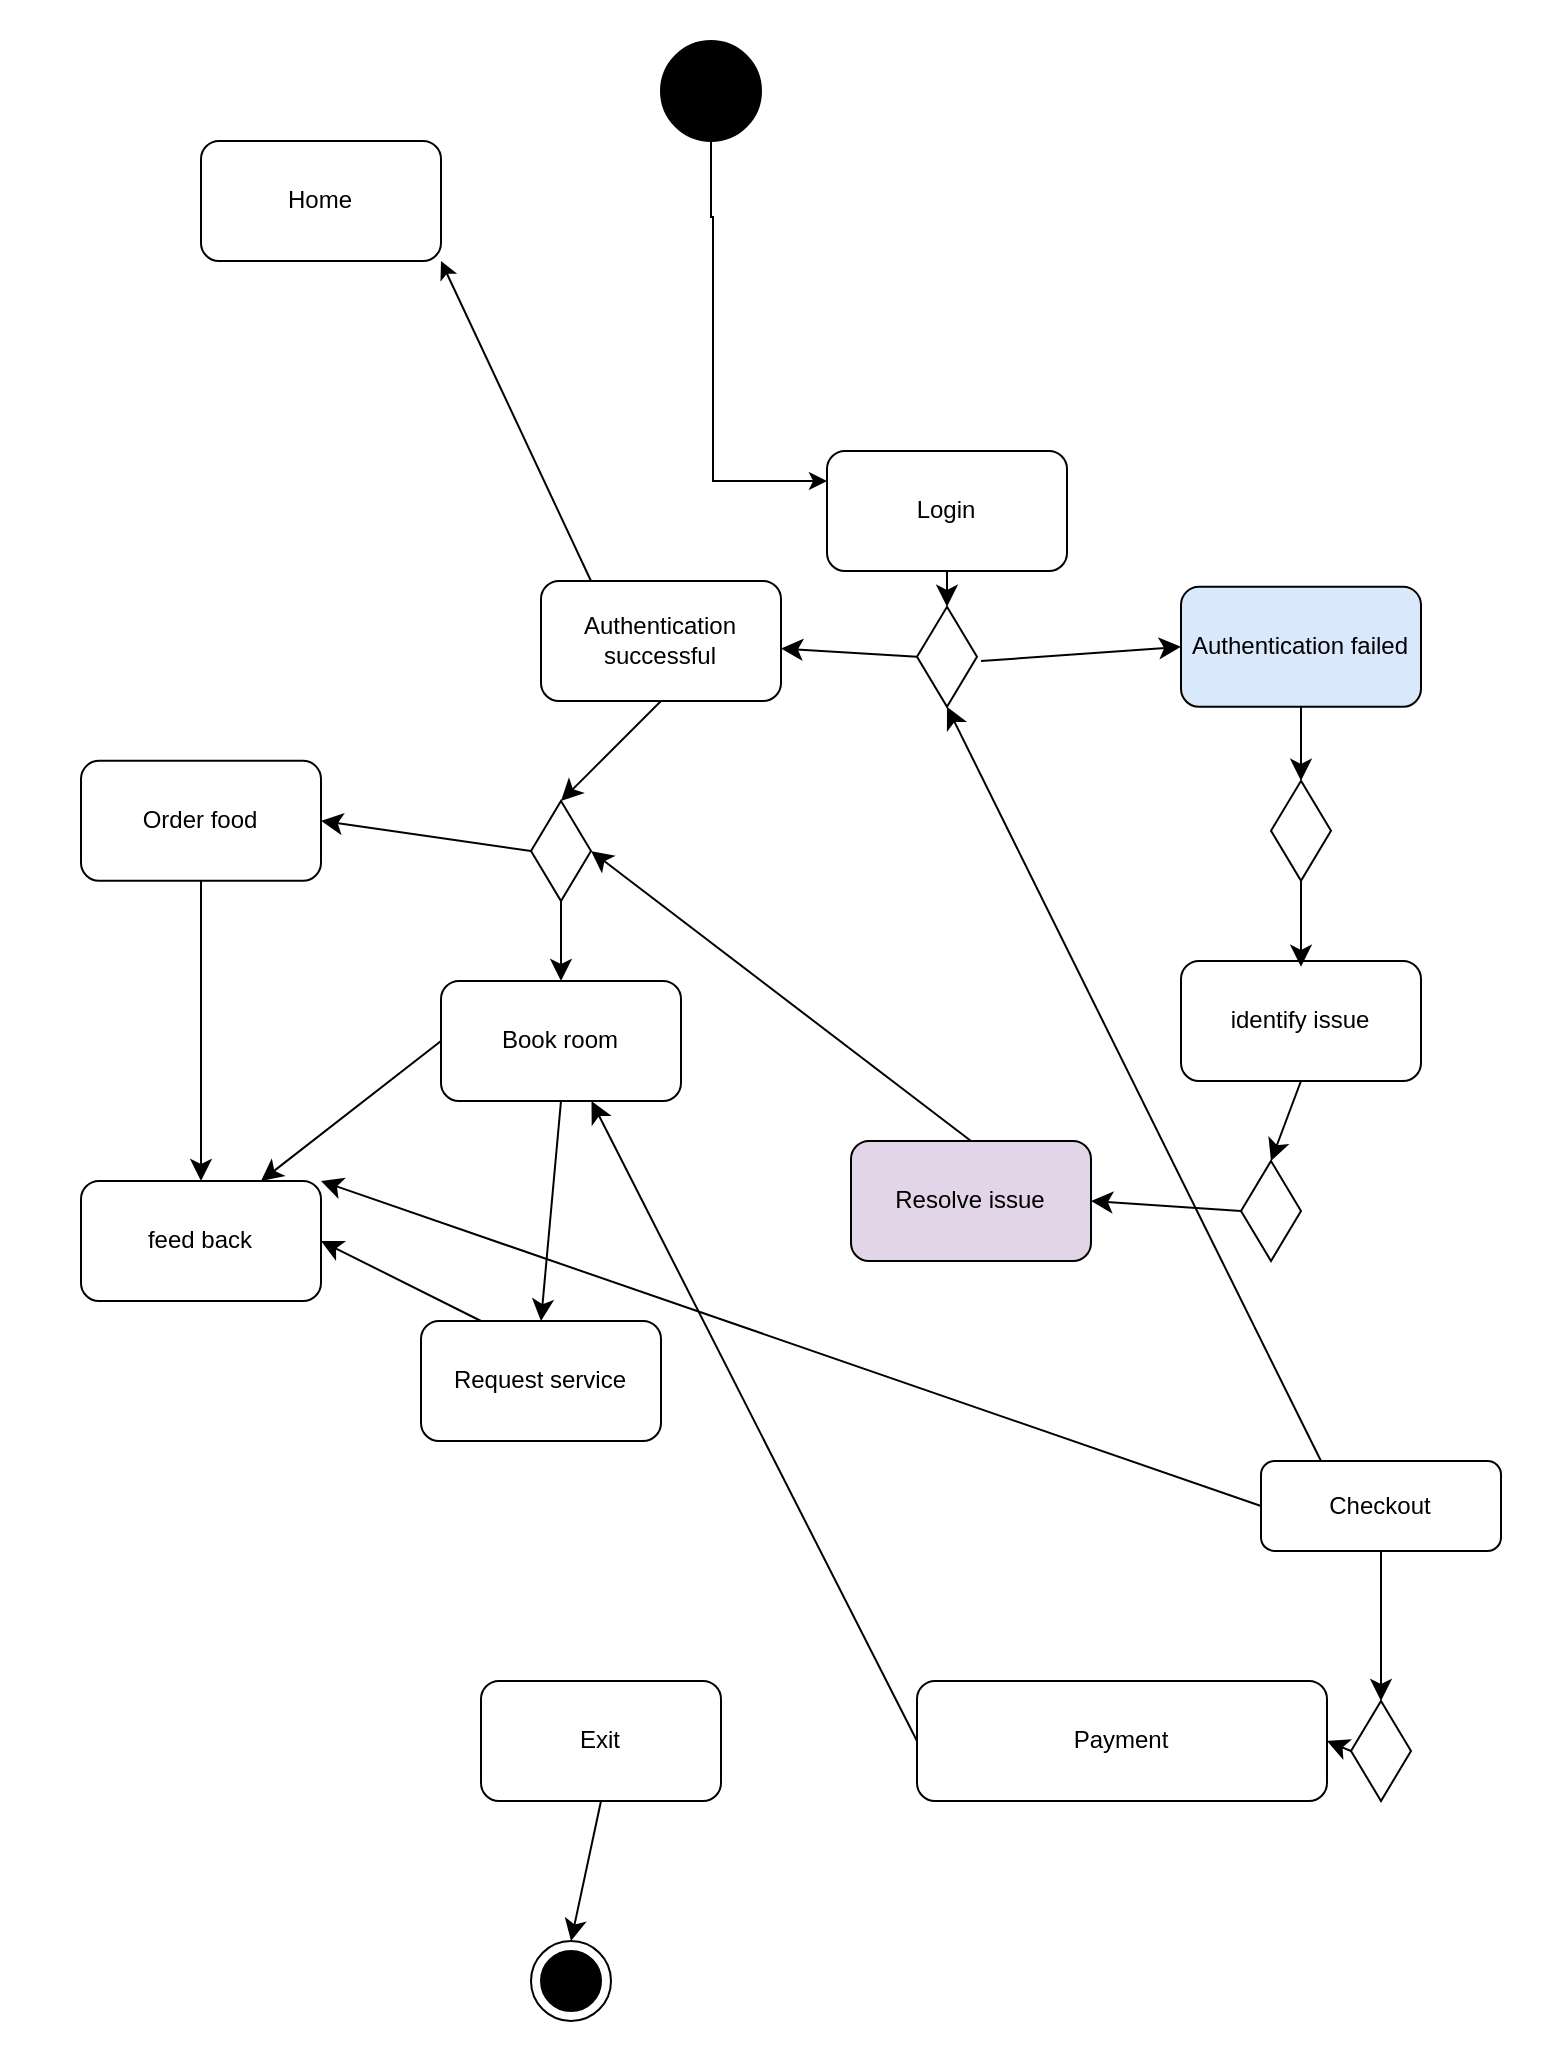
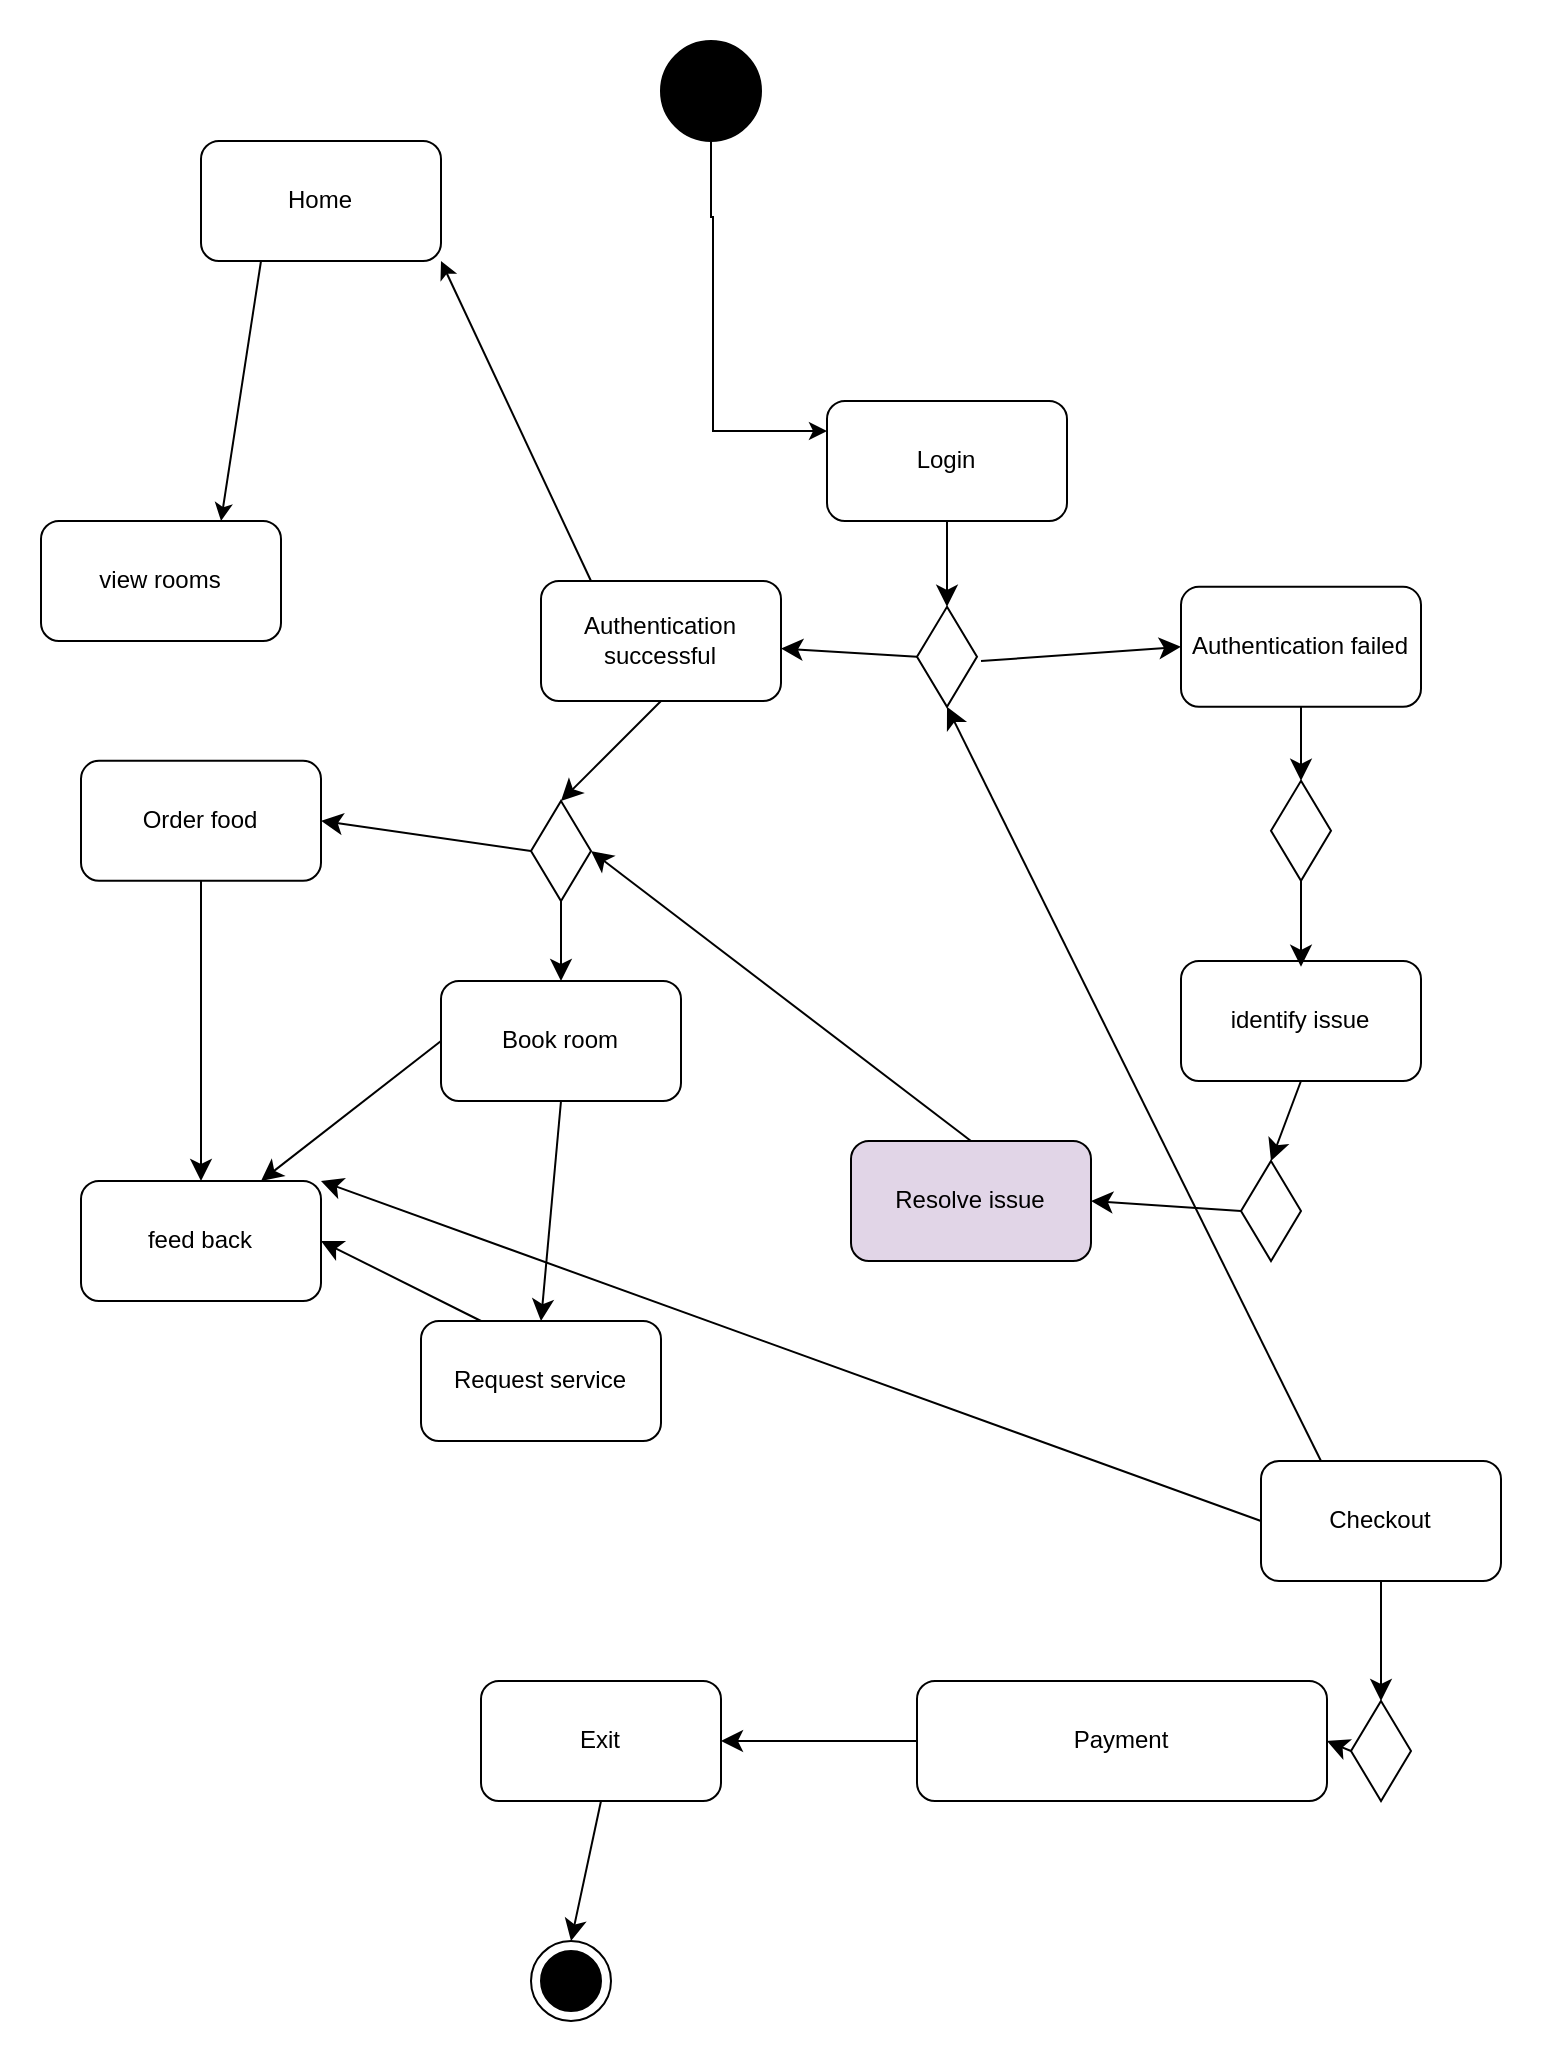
edge "Home" -> "view rooms": added
node "Login": moved (947, 511) -> (947, 461)
node "view rooms": added
node "Authentication failed": fillcolor #dae8fc -> #ffffff
node "Checkout": size 240x90 -> 240x120
edge "Payment" -> "Book room": now "Payment" -> "Exit"
